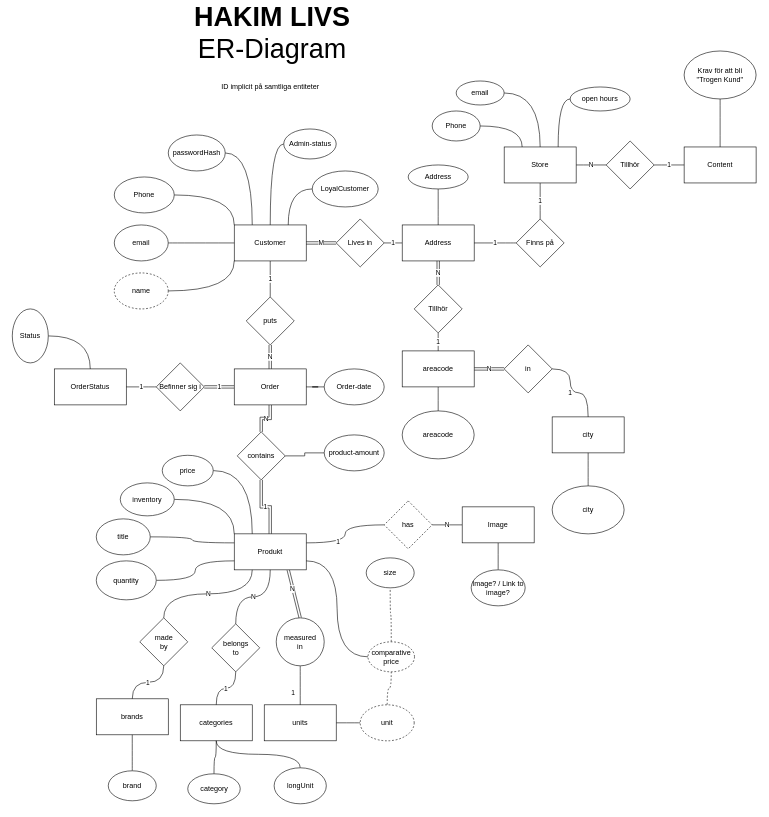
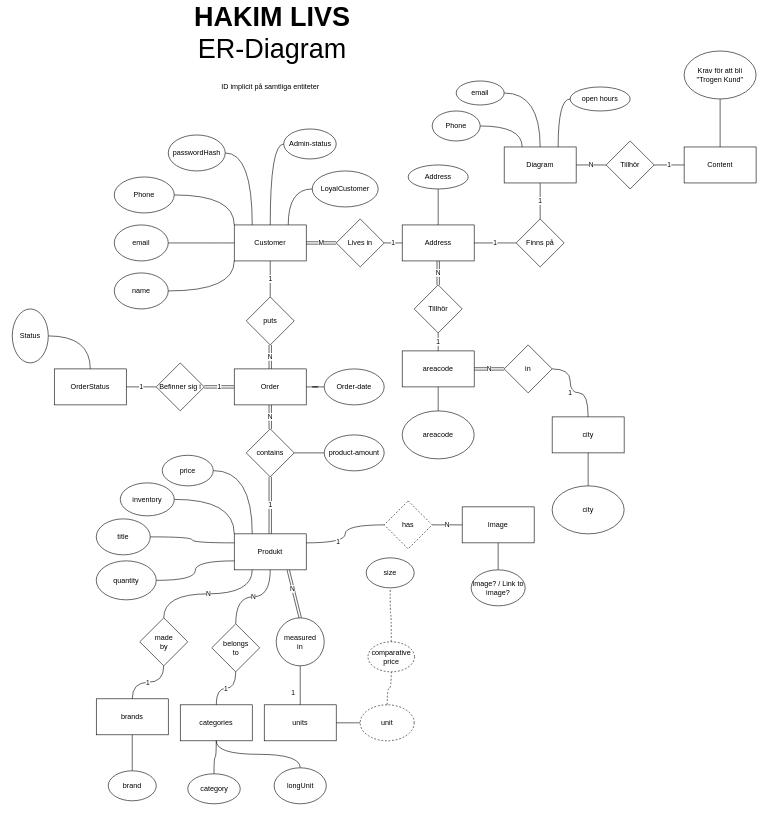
node "Store": label "Store" -> "Diagram"
node "name": style dashed -> solid
node "contains": moved (261, 456) -> (270, 453)
edge "Produkt" -- "comparative price": removed
